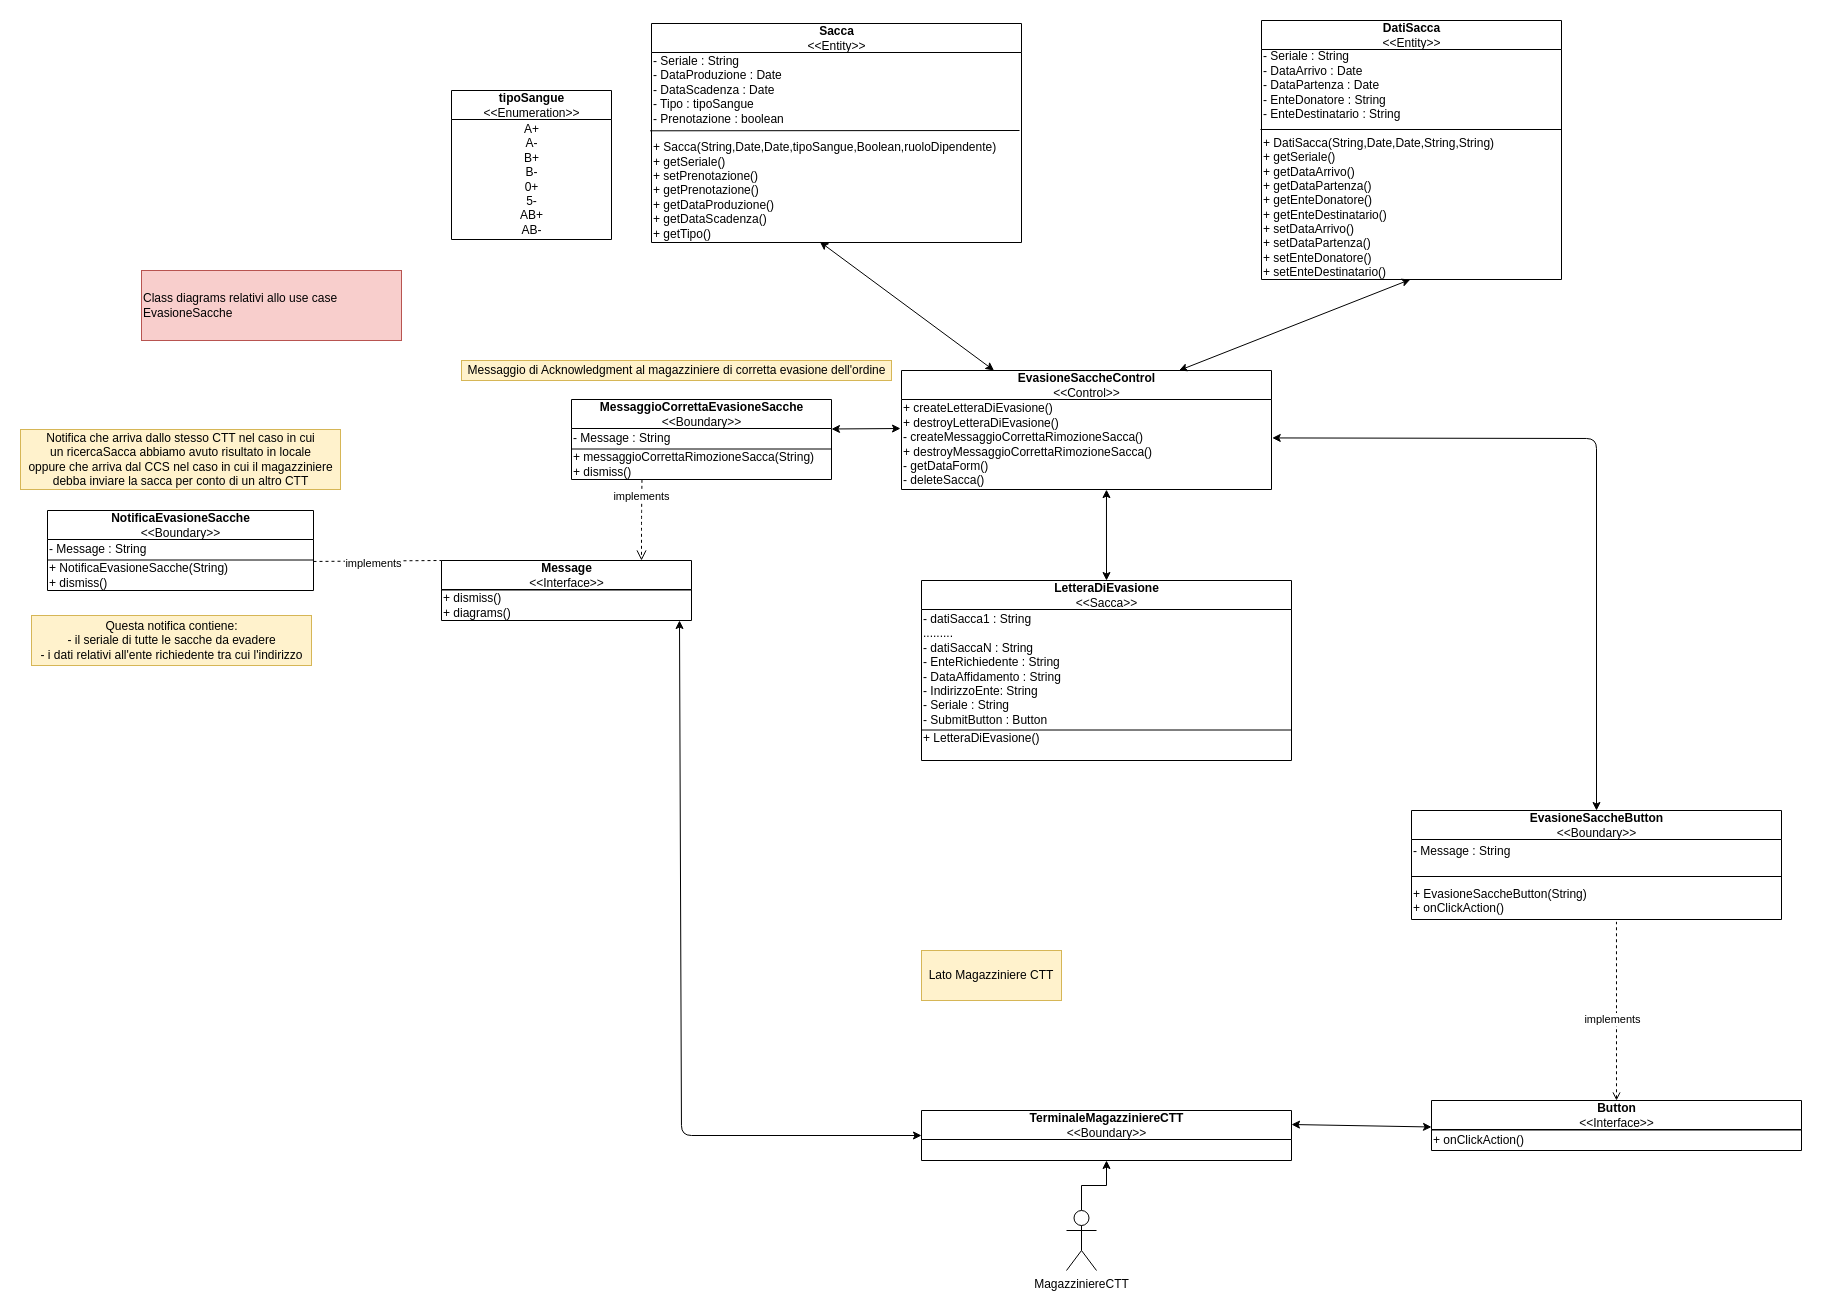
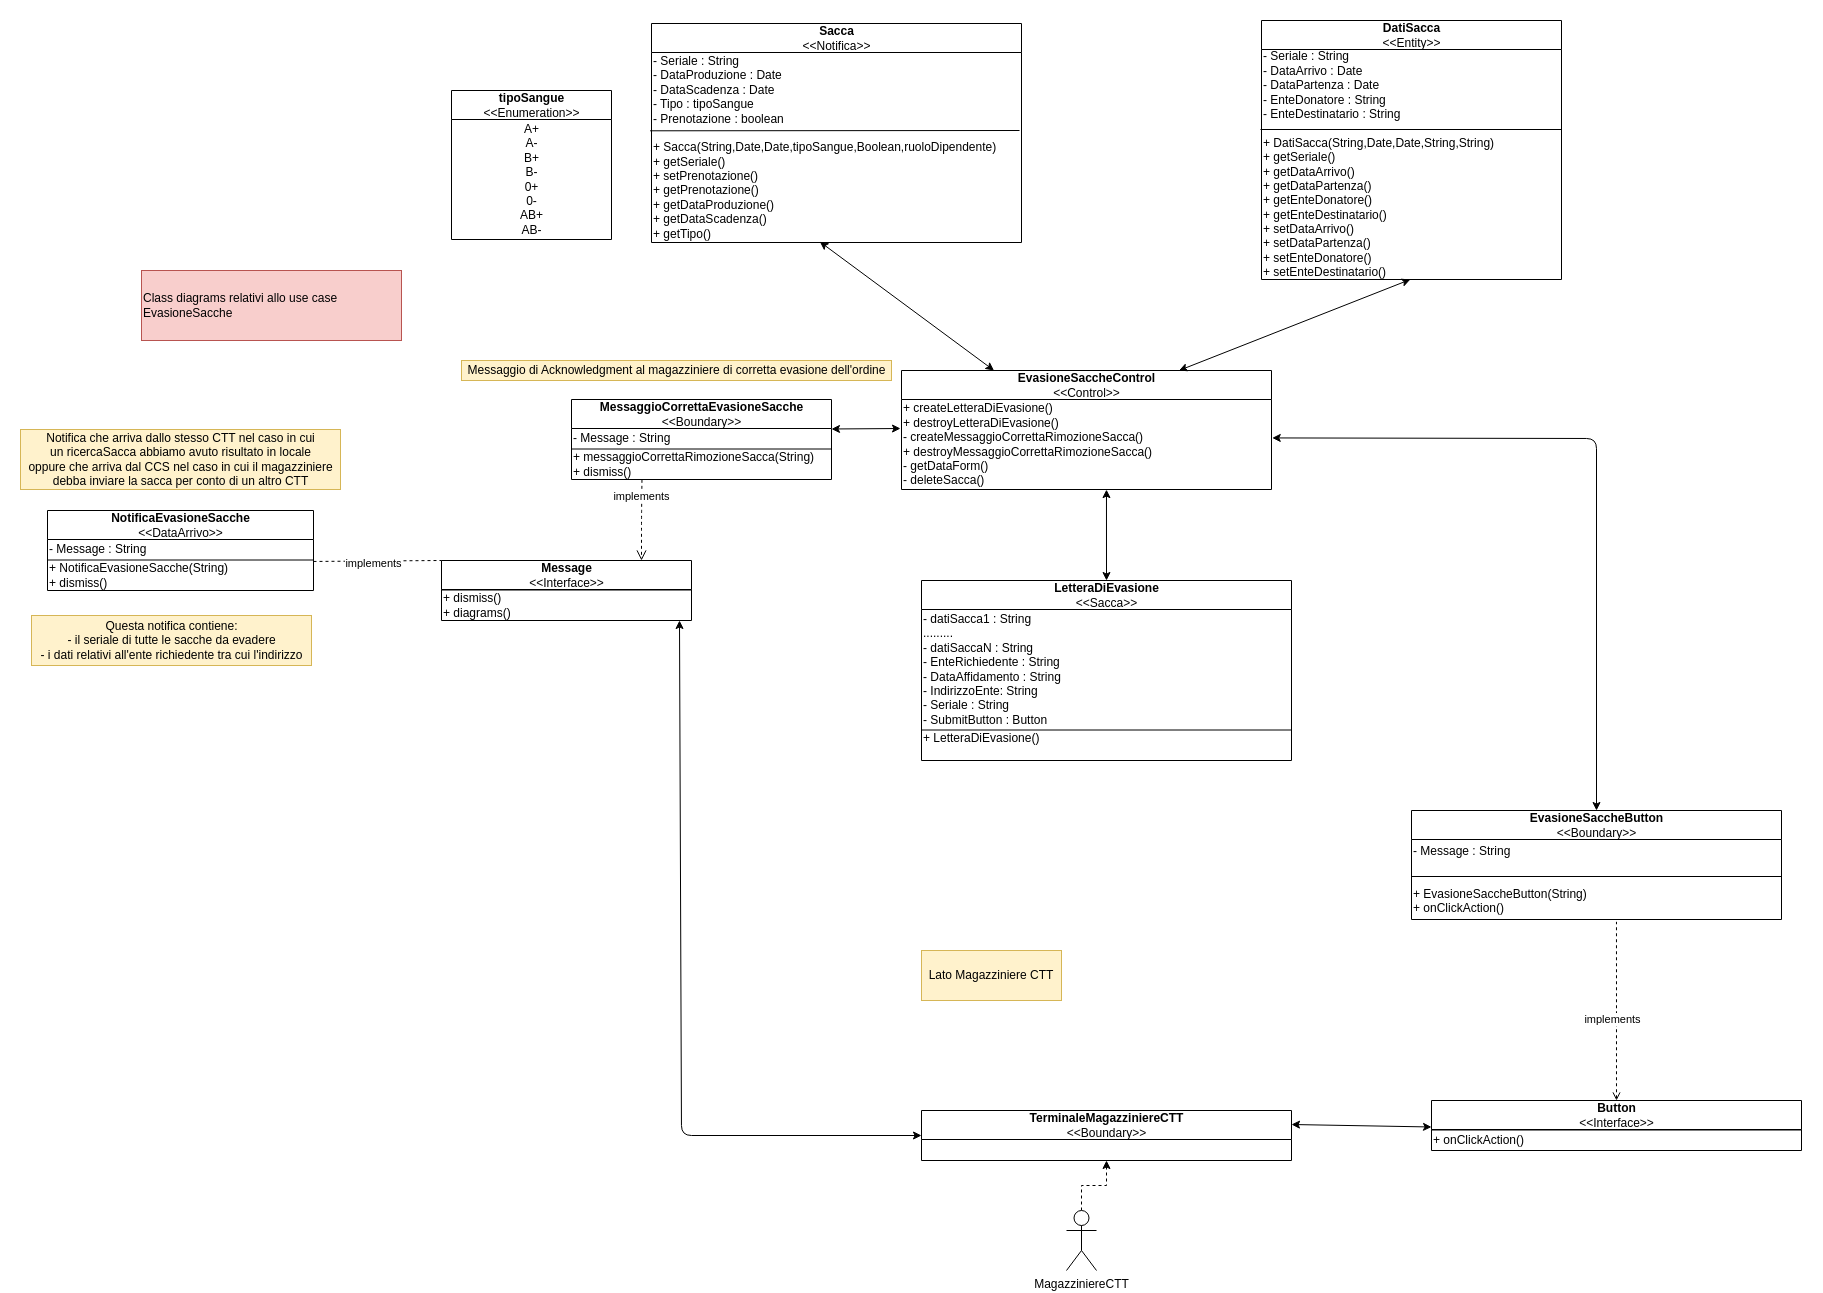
node "Sacca <<Entity>>": label "Sacca <<Entity>>" -> "Sacca <<Notifica>>"
node "A+ A- B+ B- 0+ 5- AB+ AB-": label "A+ A- B+ B- 0+ 5- AB+ AB-" -> "A+ A- B+ B- 0+ 0- AB+ AB-"
node "NotificaEvasioneSacche <<Boundary>>": label "NotificaEvasioneSacche <<Boundary>>" -> "NotificaEvasioneSacche <<DataArrivo>>"
edge "MagazziniereCTT" -> "TerminaleMagazziniereCTT <<Boundary>>": style solid -> dashed
